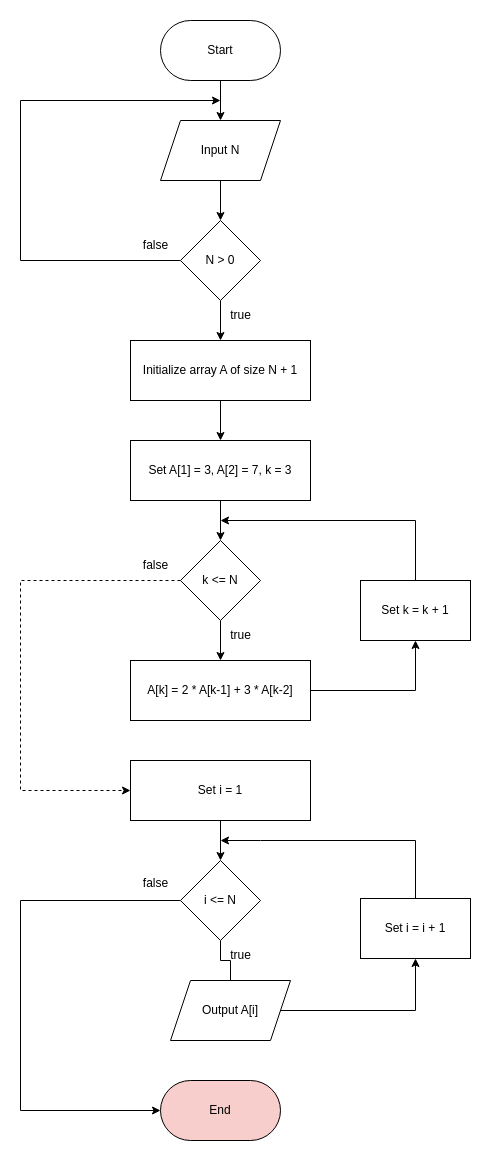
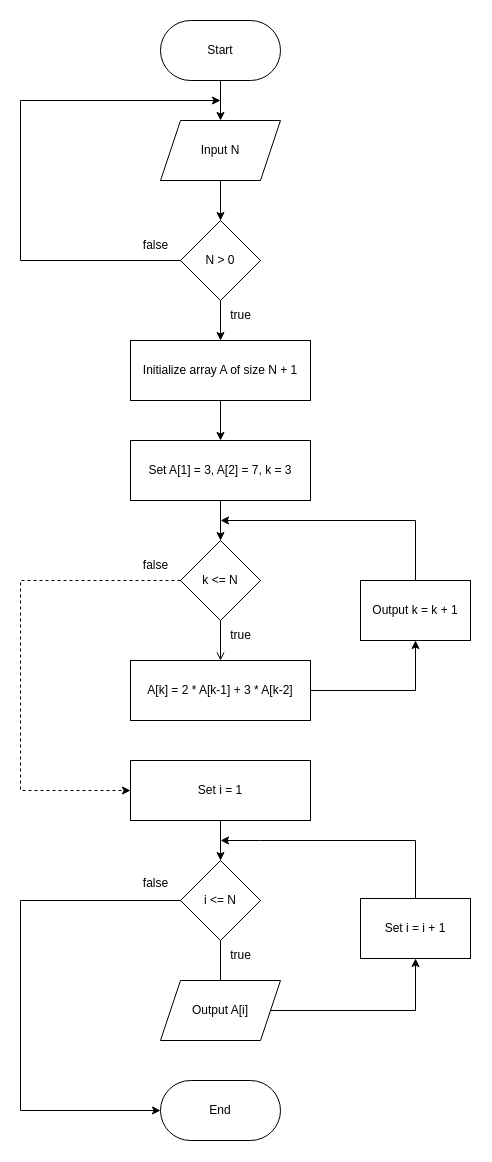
node "Set k = k + 1": label "Set k = k + 1" -> "Output k = k + 1"
edge "k <= N" -> "A[k] = 2 * A[k-1] + 3 * A[k-2]": arrowhead classic -> open
node "Output A[i]": moved (231, 1011) -> (221, 1011)
node "End": fillcolor #f8cecc -> #ffffff
